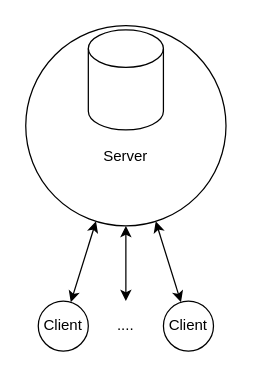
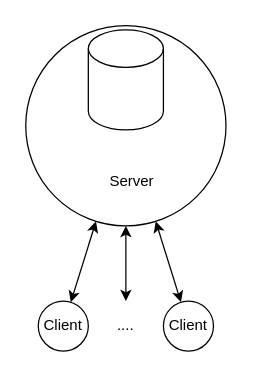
node "Server": moved (126, 157) -> (132, 182)
